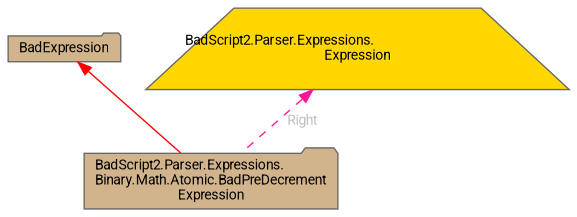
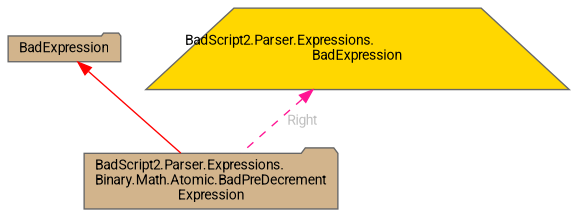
node "BadScript2.Parser.Expressions. Expression": label "BadScript2.Parser.Expressions. Expression" -> "BadScript2.Parser.Expressions. BadExpression"
